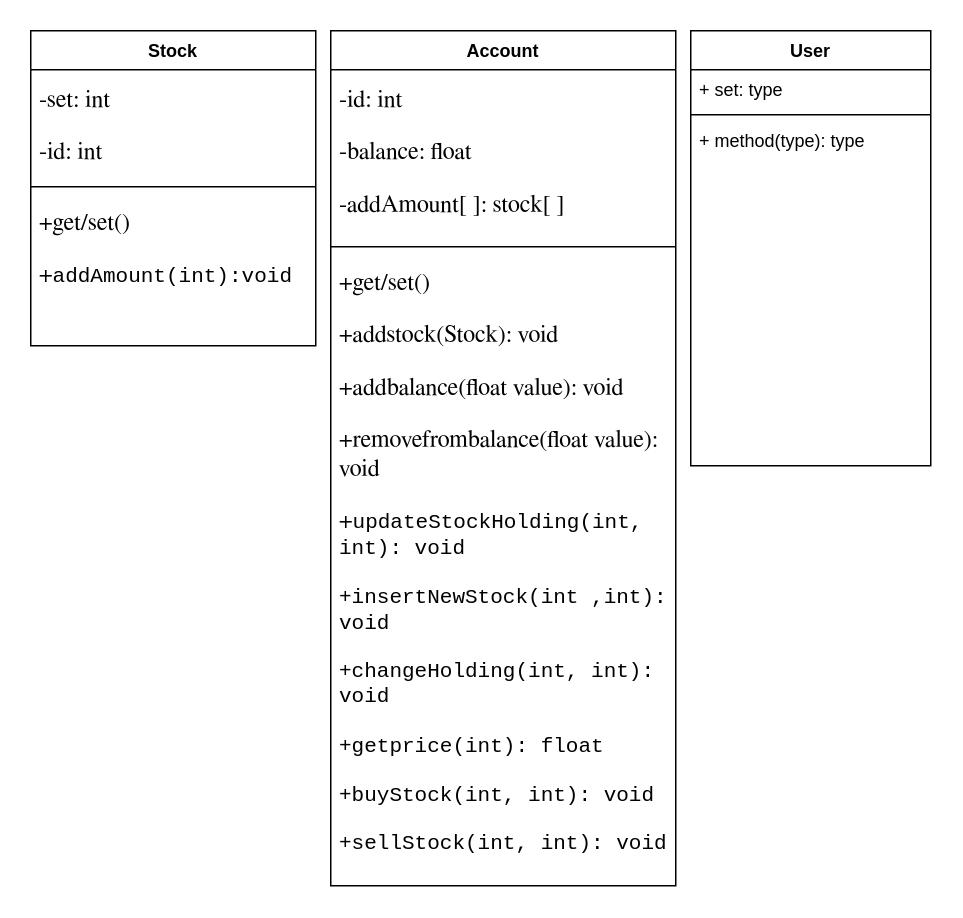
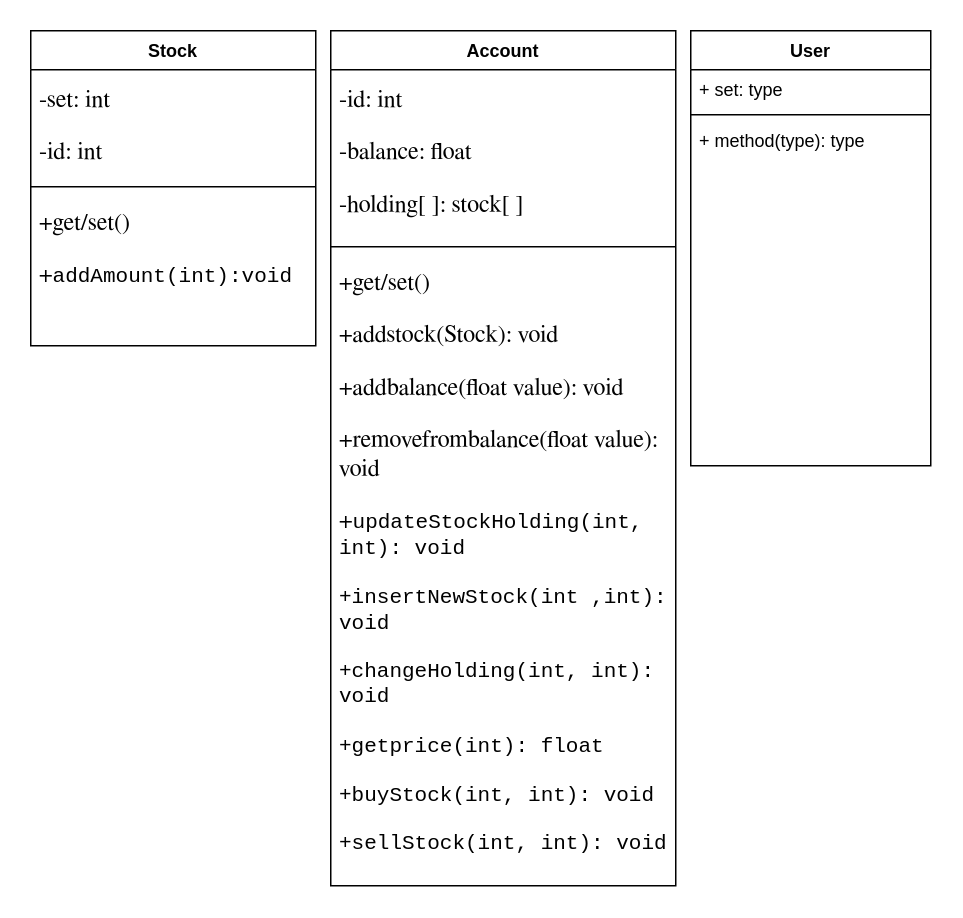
node "-id: int -balance: float -addAmount[ ]: stock[ ]": label "-id: int -balance: float -addAmount[ ]: stock[ ]" -> "-id: int -balance: float -holding[ ]: stock[ ]"
